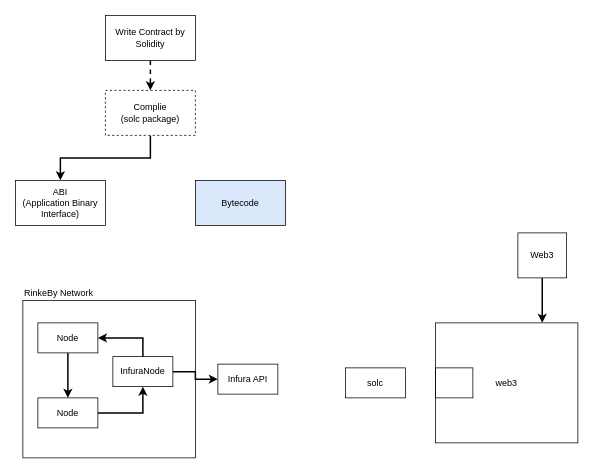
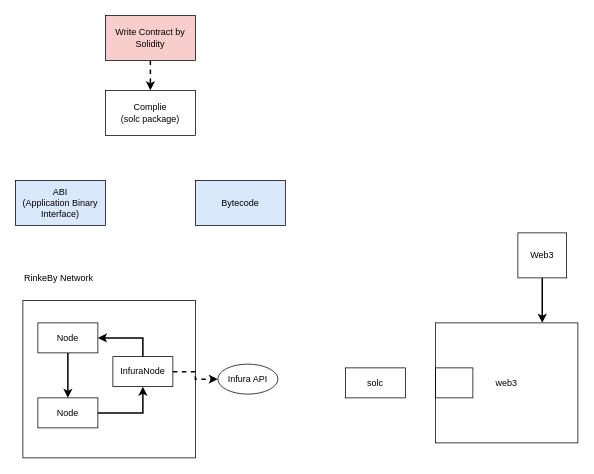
node "Write Contract by Solidity": fillcolor #ffffff -> #f8cecc
node "Complie (solc package)": style dashed -> solid
edge "Complie (solc package)" -> "ABI (Application Binary Interface)": removed
node "ABI (Application Binary Interface)": fillcolor #ffffff -> #dae8fc
node "RinkeBy Network": moved (72, 293) -> (72, 278)
edge "InfuraNode" -> "Infura API": style solid -> dashed
node "Infura API": shape rectangle -> ellipse
